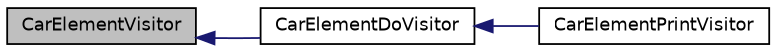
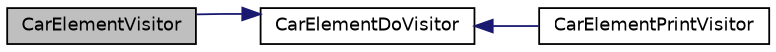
edge "CarElementDoVisitor" -> "CarElementVisitor": reversed
